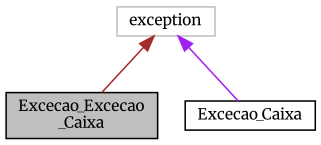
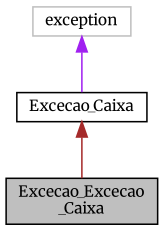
edge "Excecao_Excecao _Caixa" -> "exception": now "Excecao_Excecao _Caixa" -> "Excecao_Caixa"
